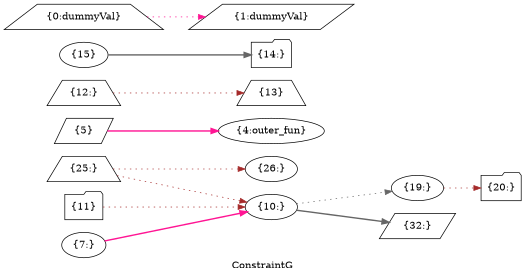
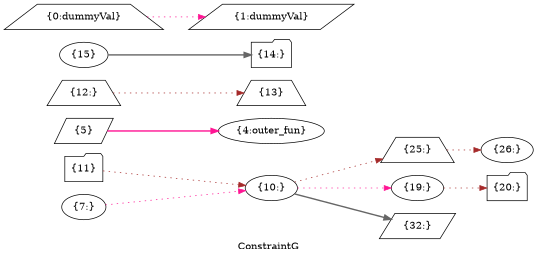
edge "{25:}" -> "{10:}": reversed
edge "{10:}" -> "{19:}": color gray40 -> deeppink
edge "{7:}" -> "{10:}": style bold -> dotted
